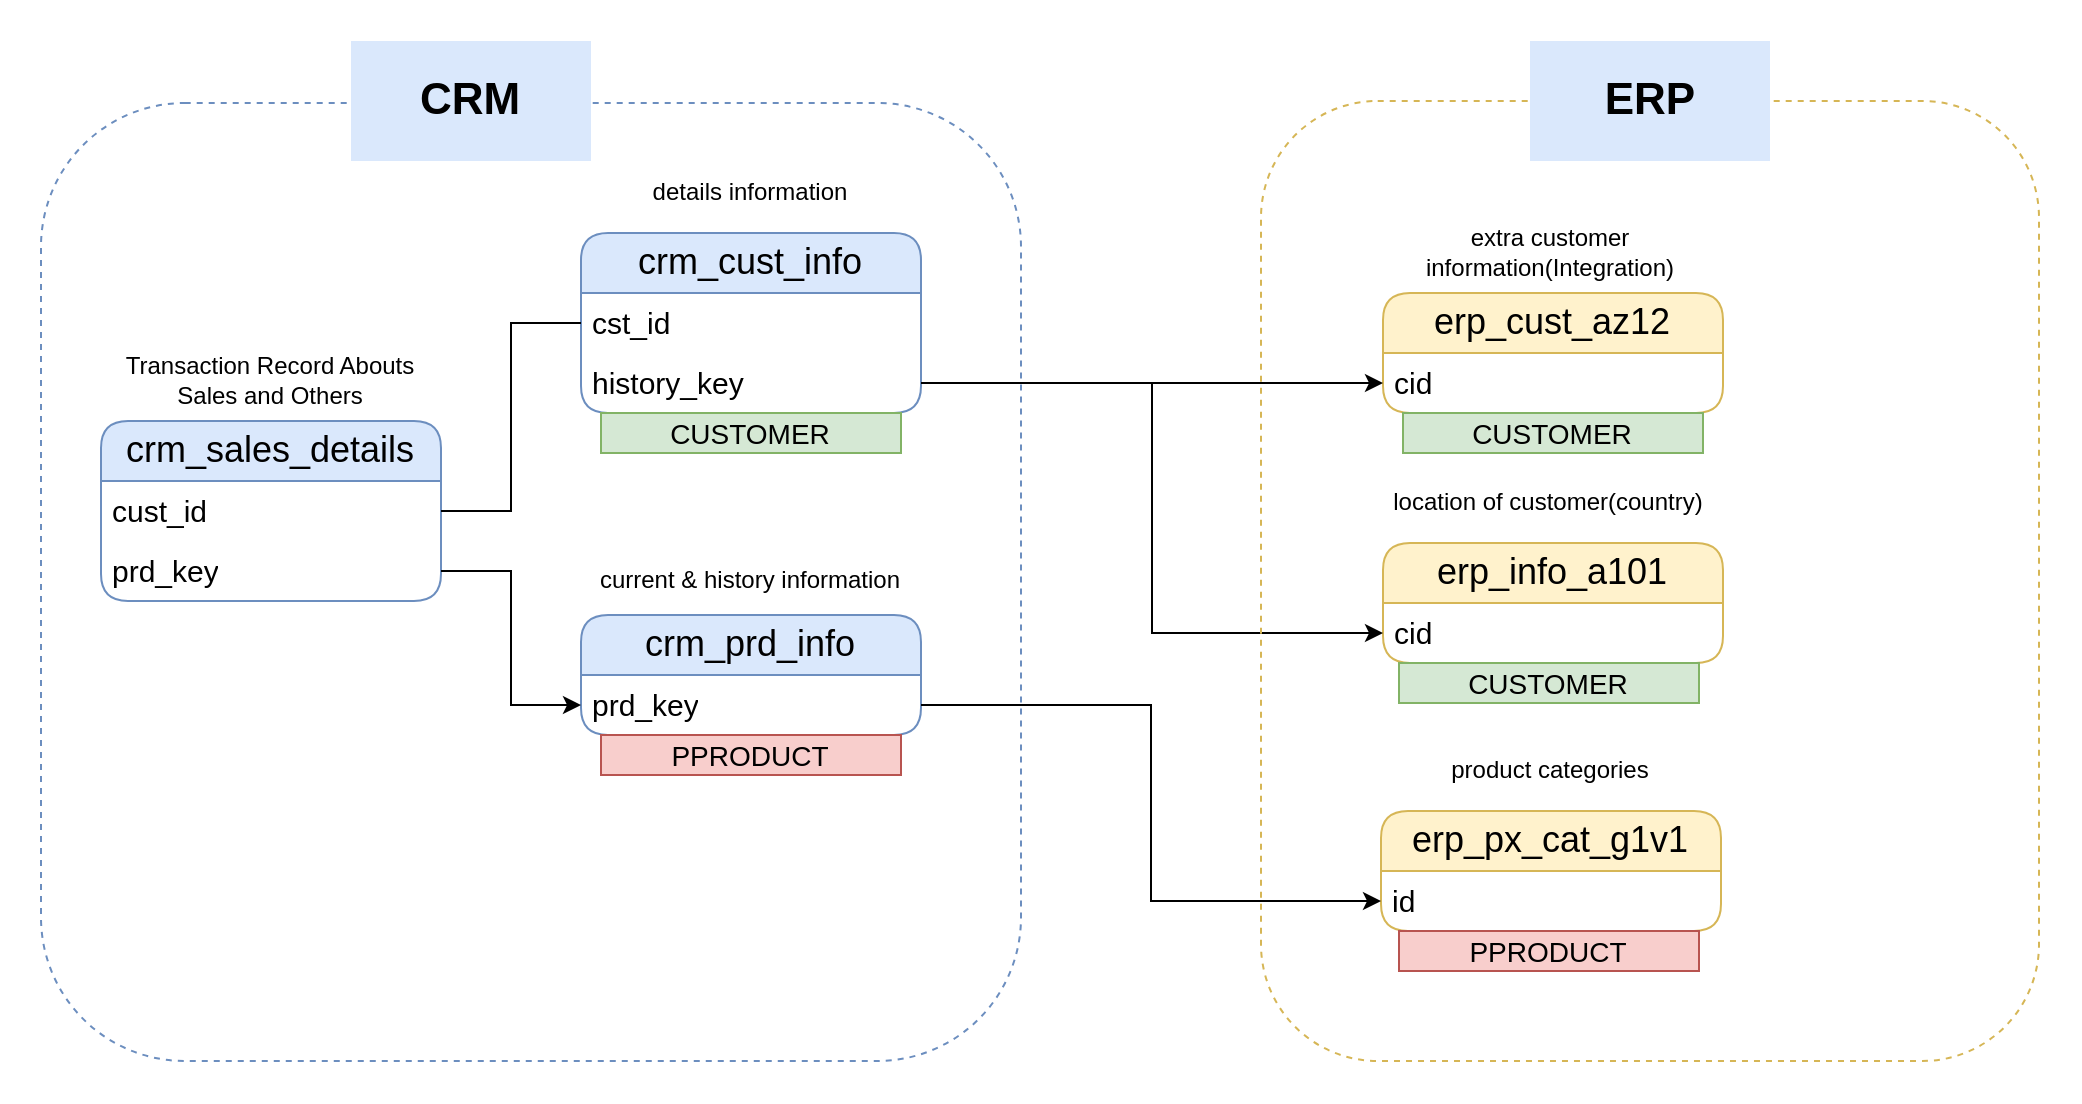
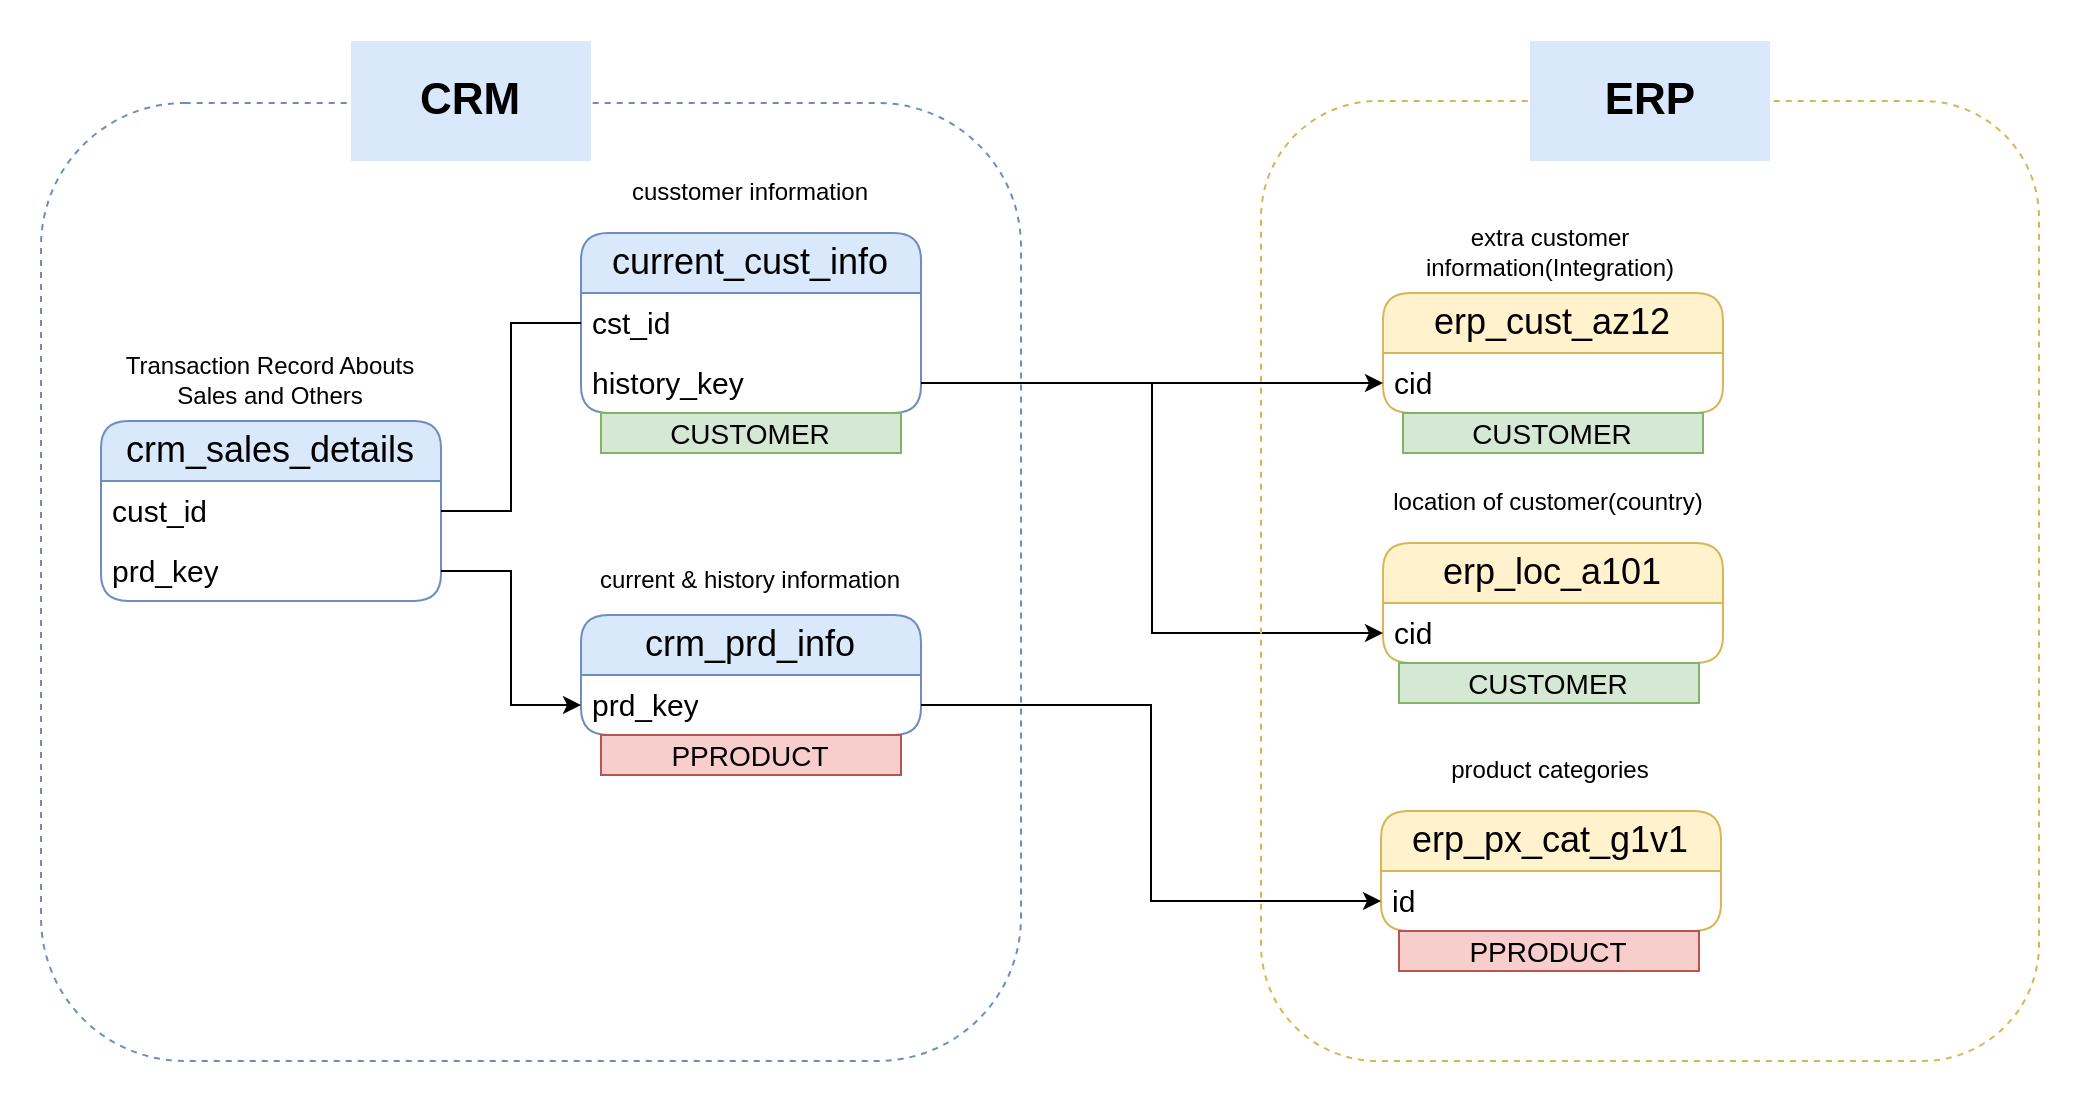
node "details information": label "details information" -> "cusstomer information"
node "crm_cust_info": label "crm_cust_info" -> "current_cust_info"
node "erp_info_a101": label "erp_info_a101" -> "erp_loc_a101"
